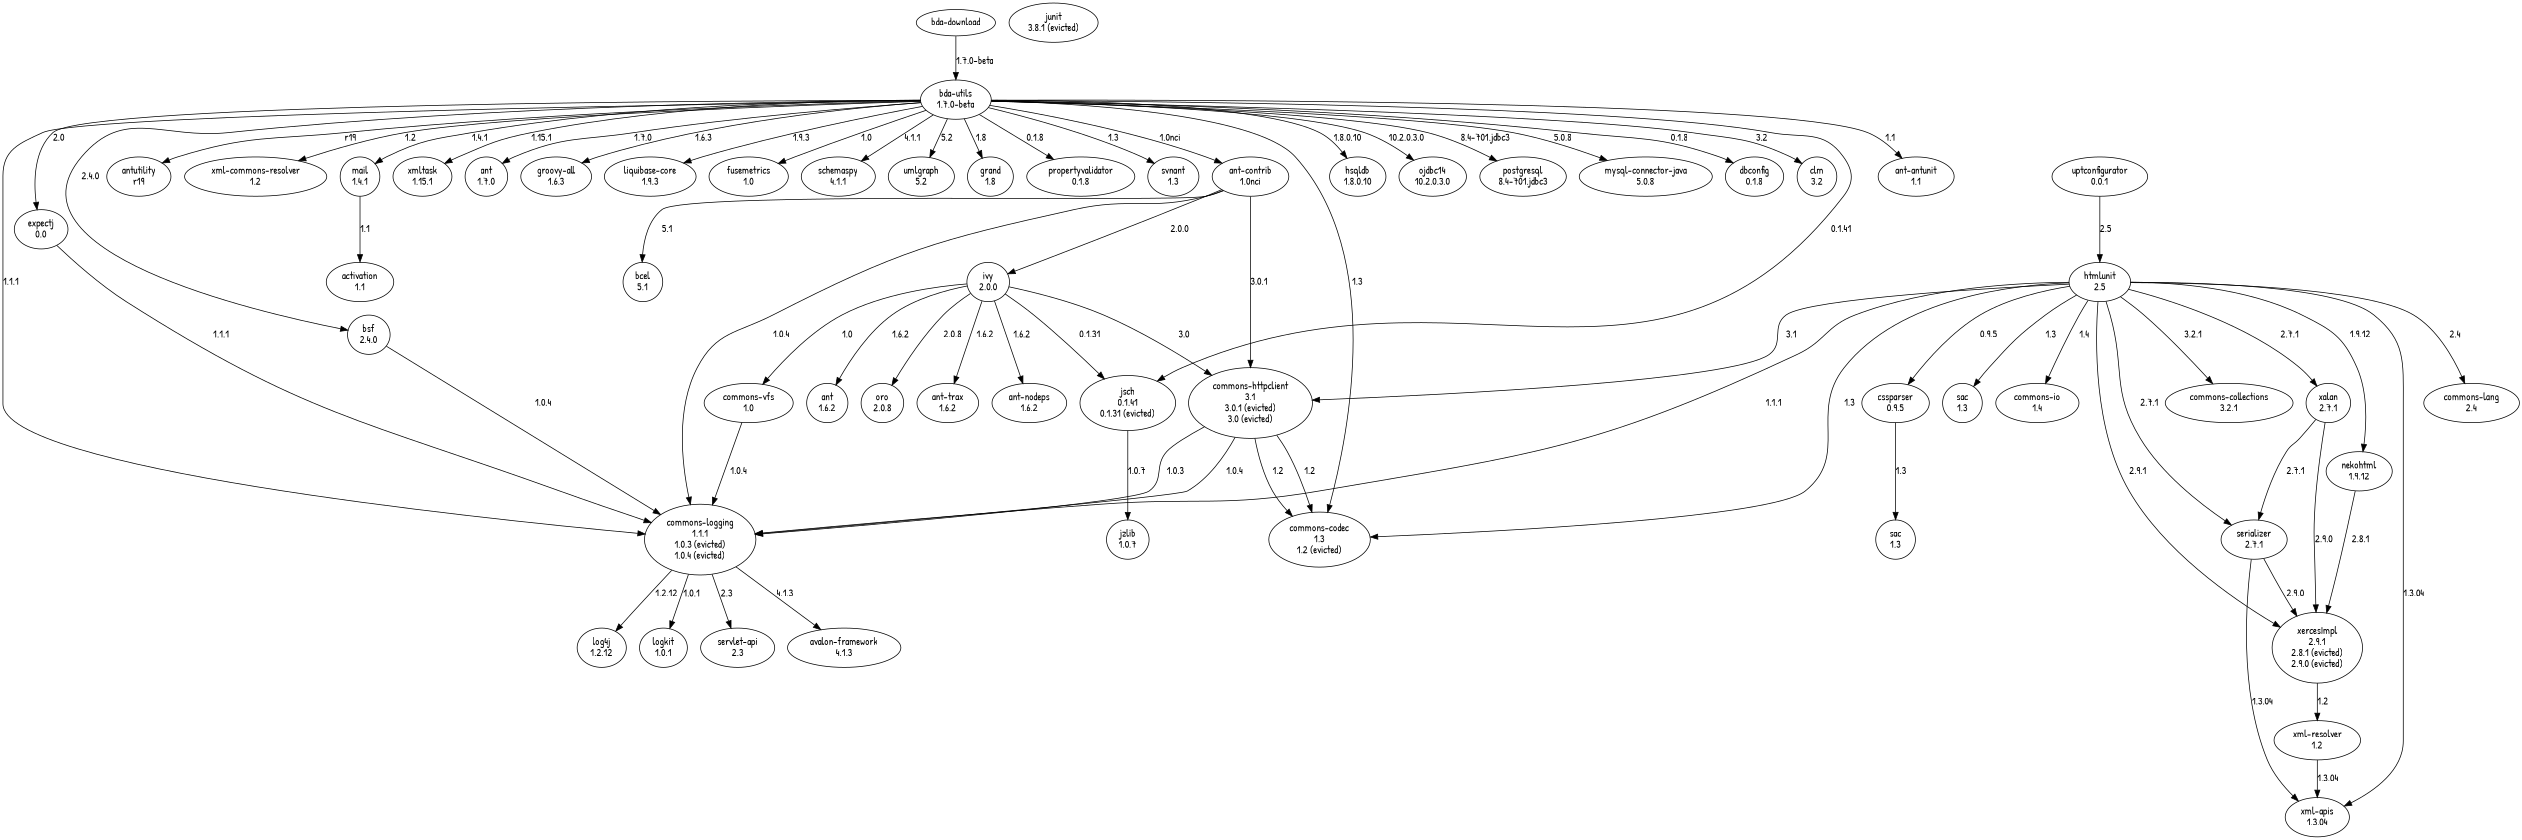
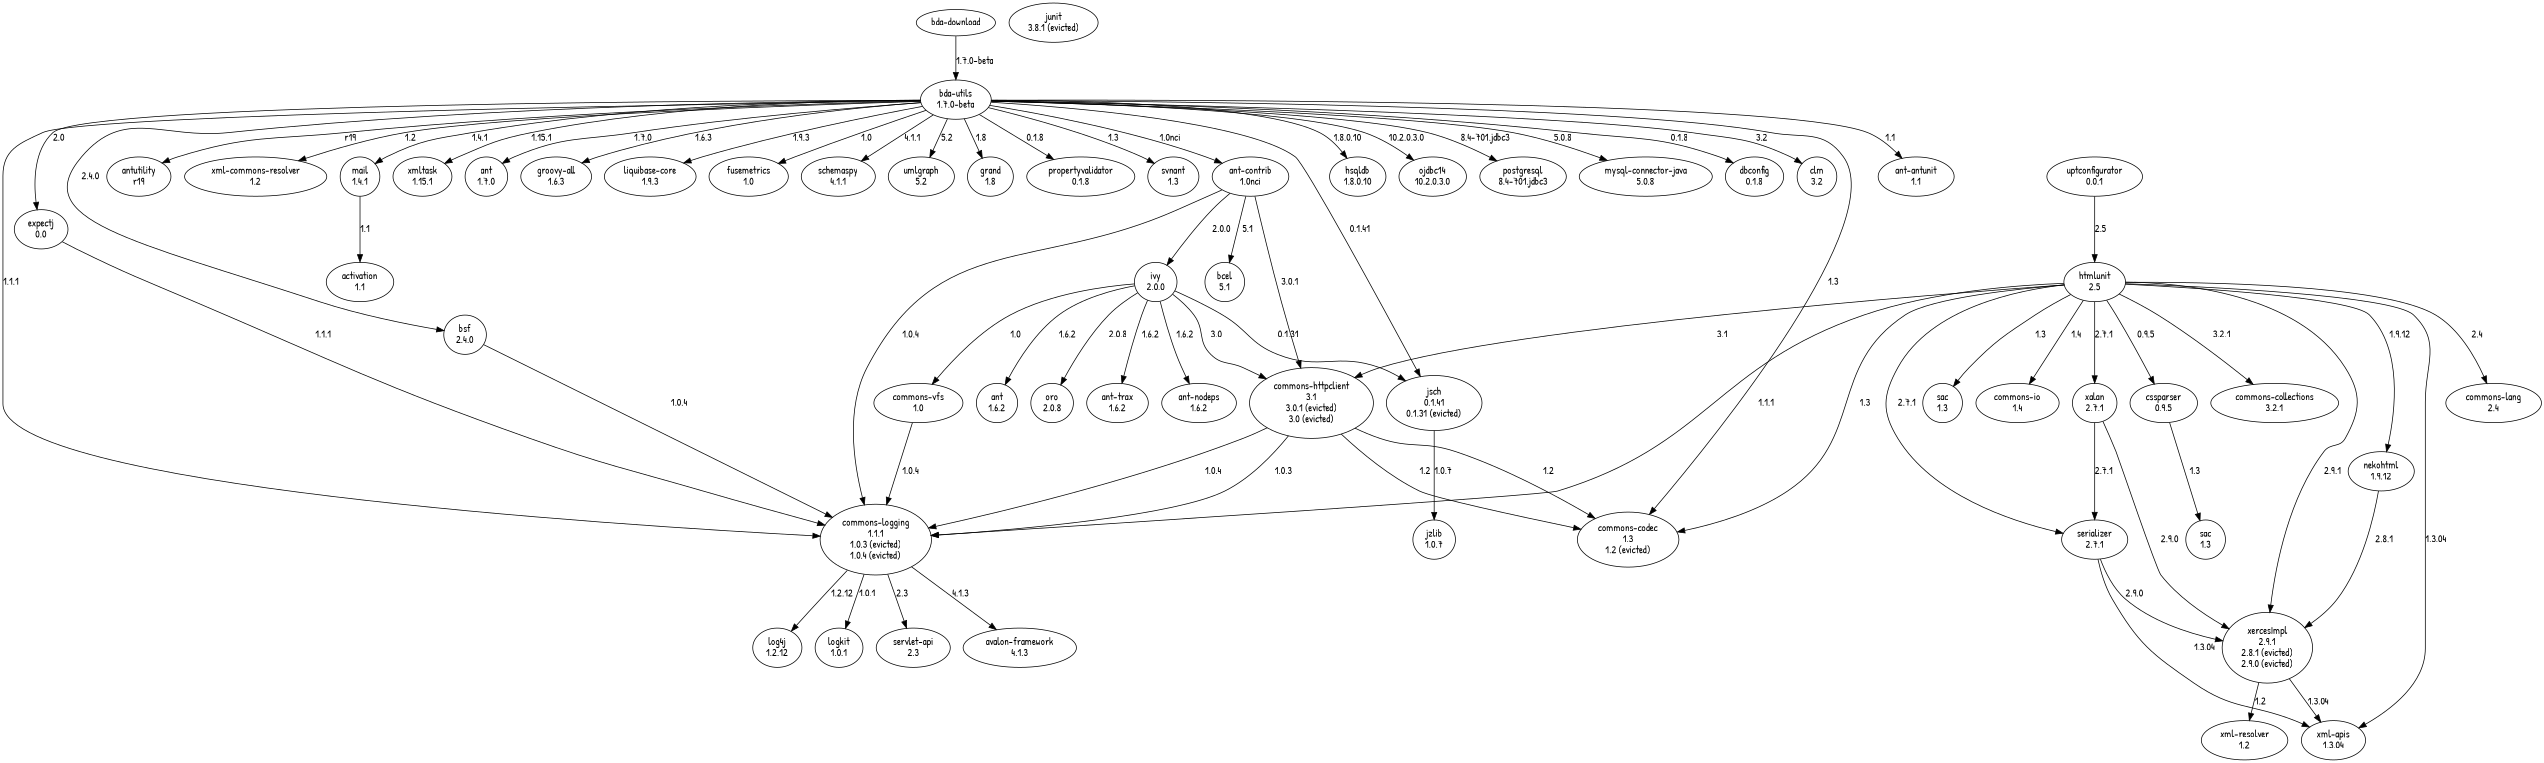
edge "xml-resolver 1.2" -> "xml-apis 1.3.04": now "xercesImpl 2.9.1 2.8.1 (evicted) 2.9.0 (evicted)" -> "xml-apis 1.3.04"
